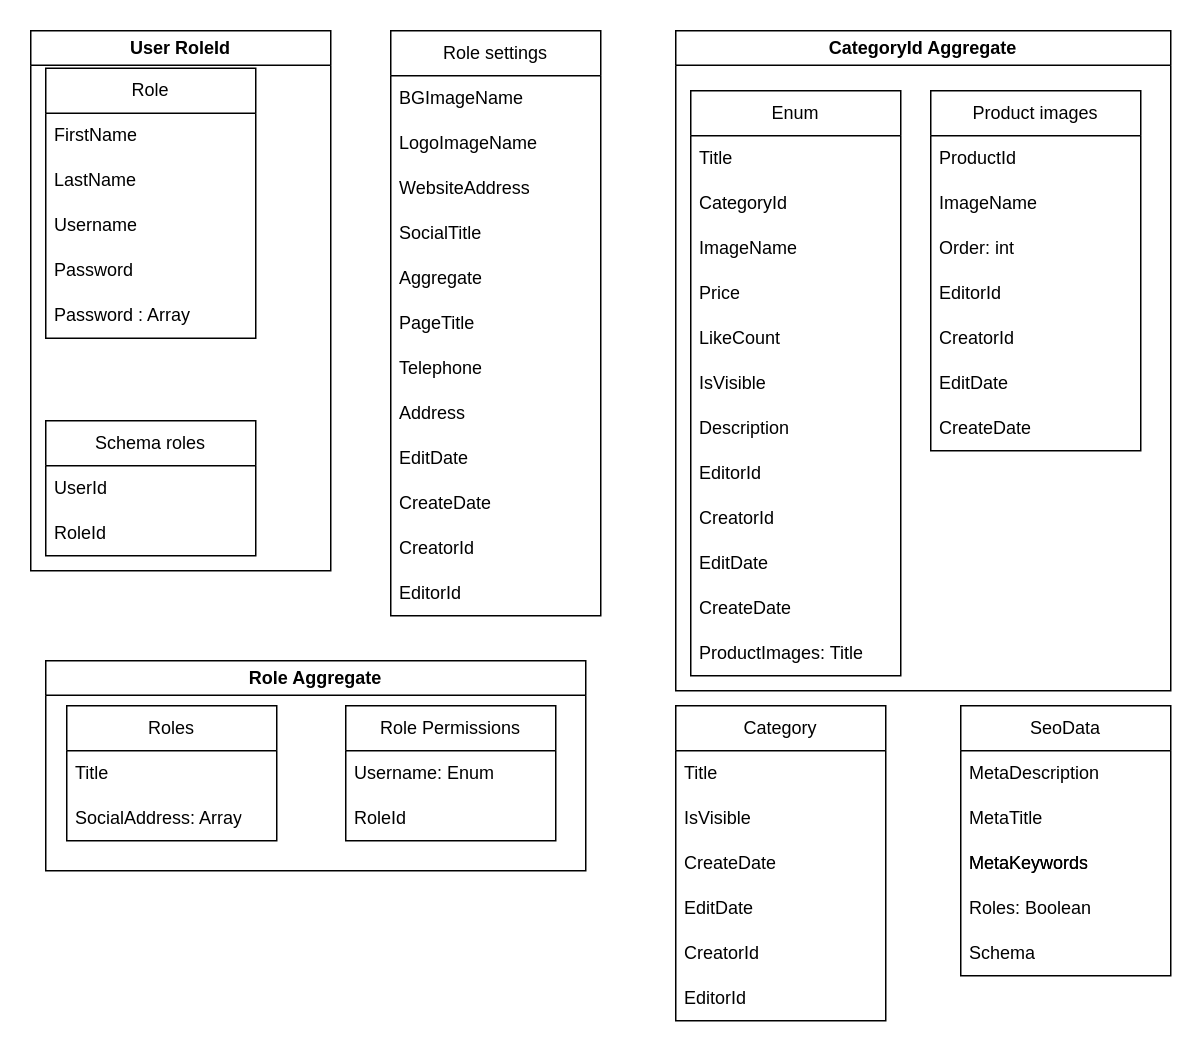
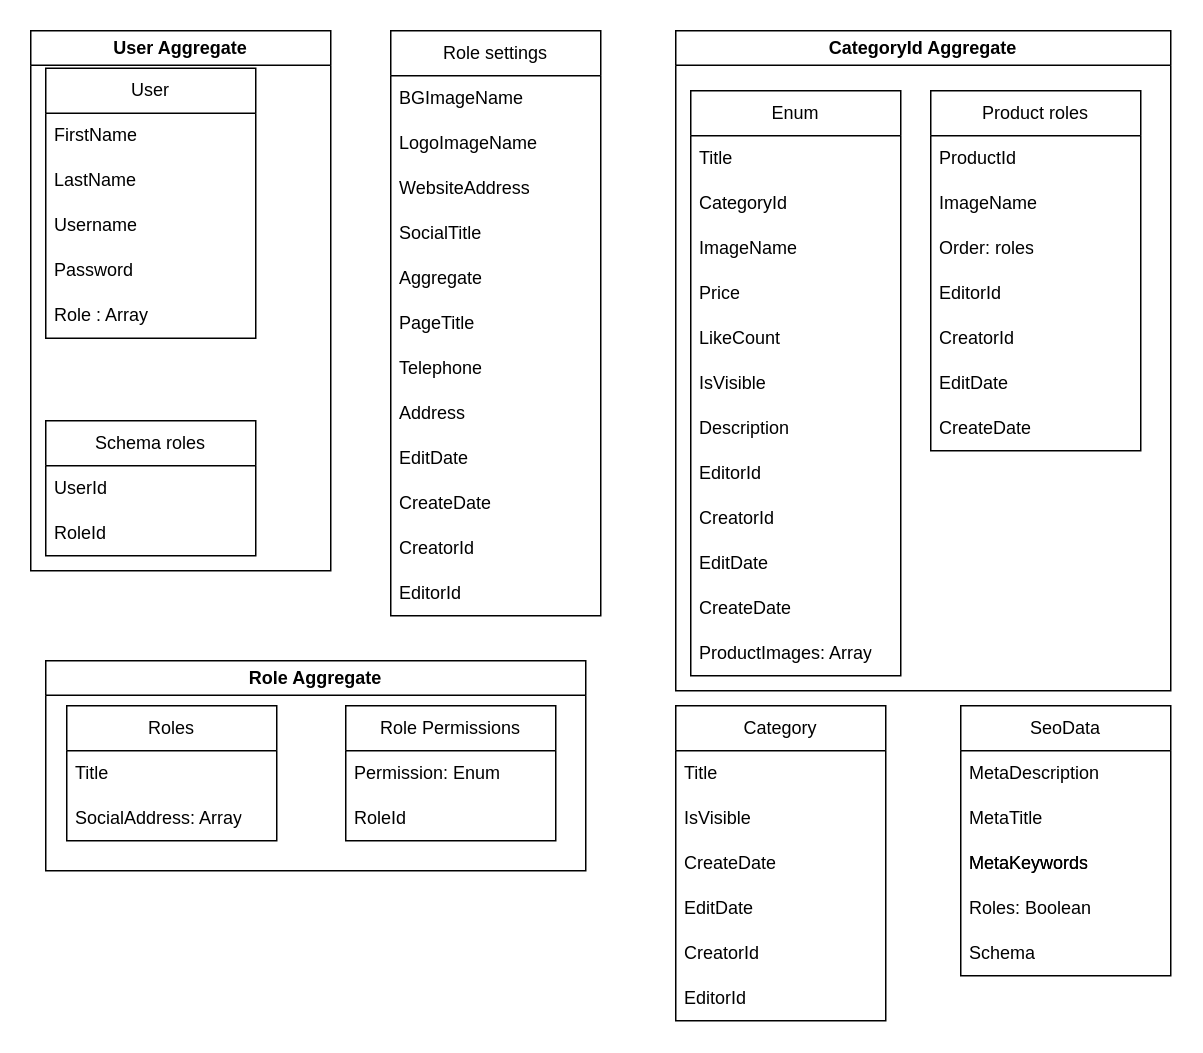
node "User RoleId": label "User RoleId" -> "User Aggregate"
node "Role": label "Role" -> "User"
node "Product images": label "Product images" -> "Product roles"
node "Order: int": label "Order: int" -> "Order: roles"
node "Password : Array": label "Password : Array" -> "Role : Array"
node "ProductImages: Title": label "ProductImages: Title" -> "ProductImages: Array"
node "Username: Enum": label "Username: Enum" -> "Permission: Enum"
